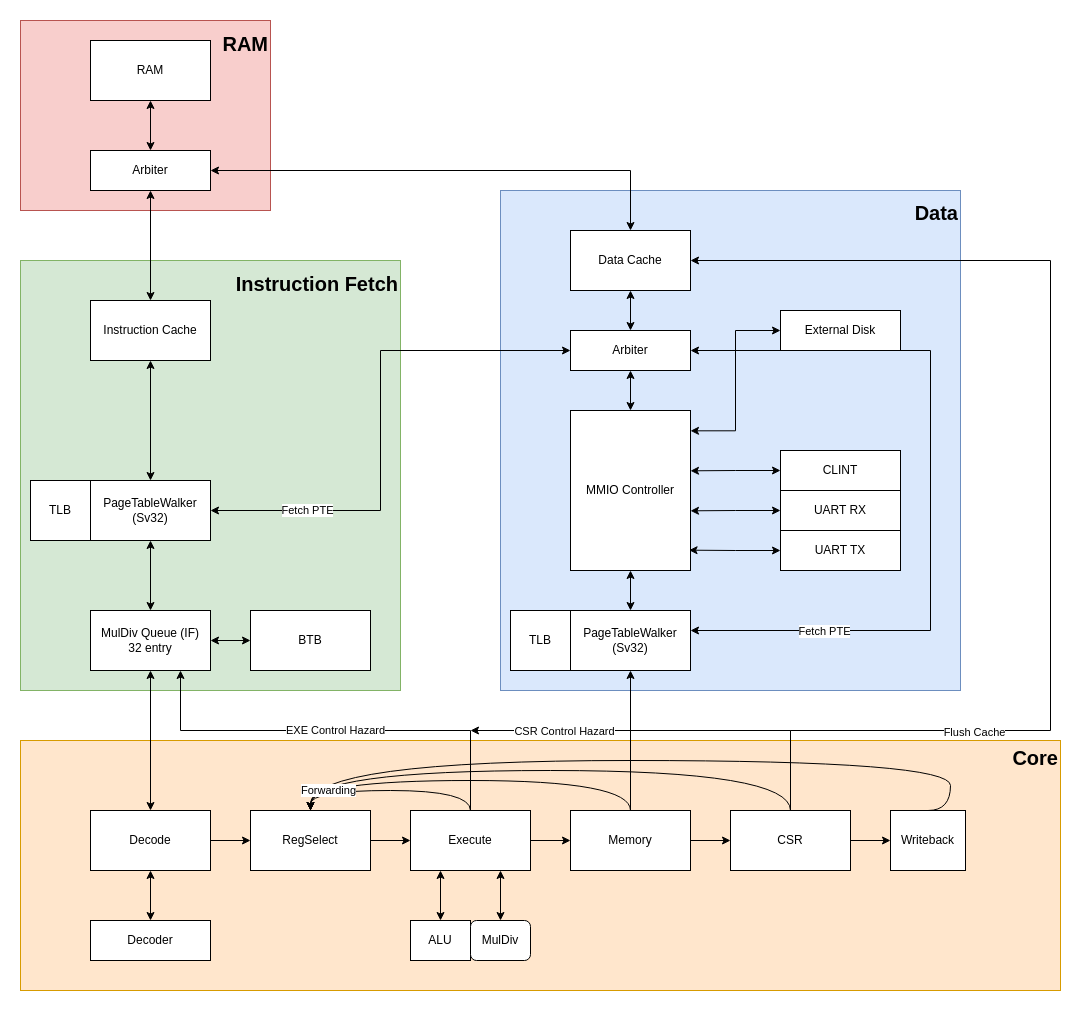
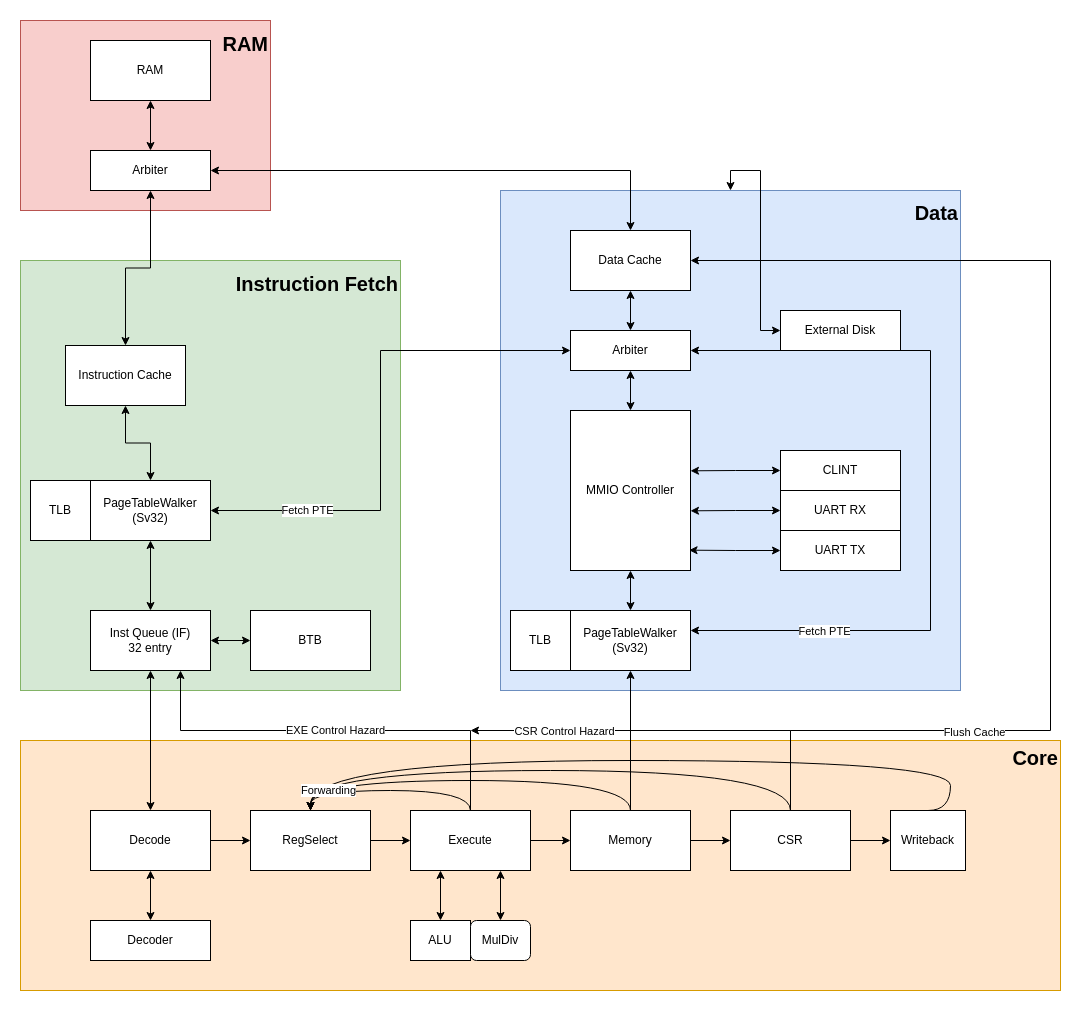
node "Instruction Cache": moved (151, 331) -> (126, 376)
edge "External Disk" -- "MMIO Controller": now "External Disk" -- "Data"
node "MulDiv Queue (IF) 32 entry": label "MulDiv Queue (IF) 32 entry" -> "Inst Queue (IF) 32 entry"
